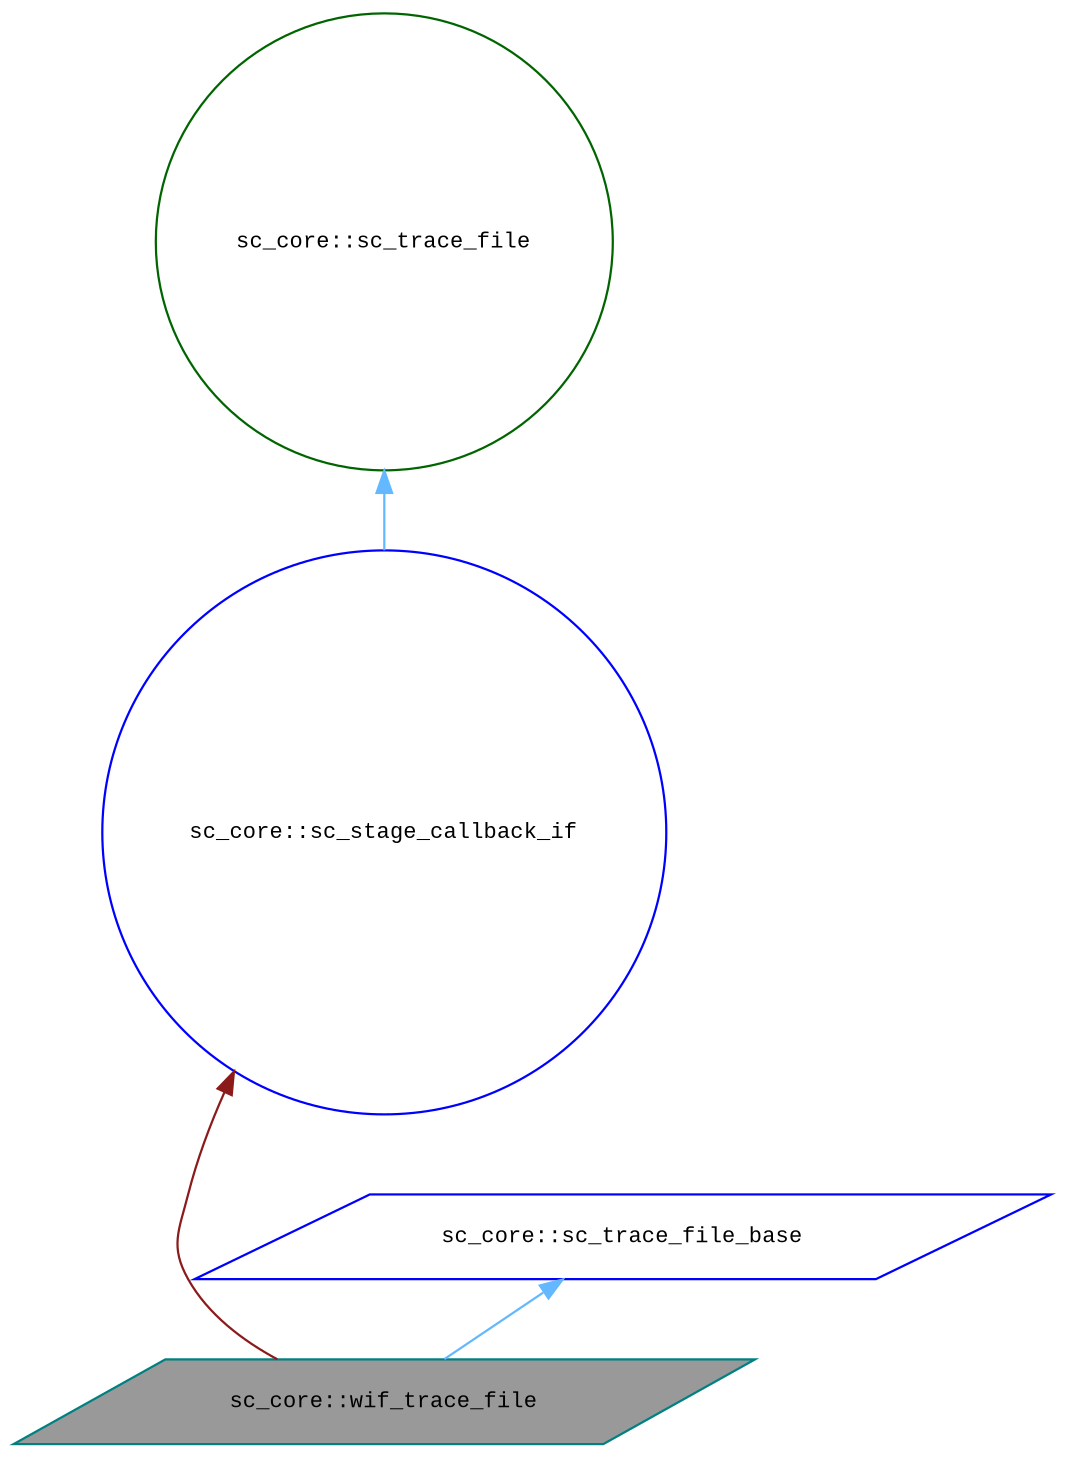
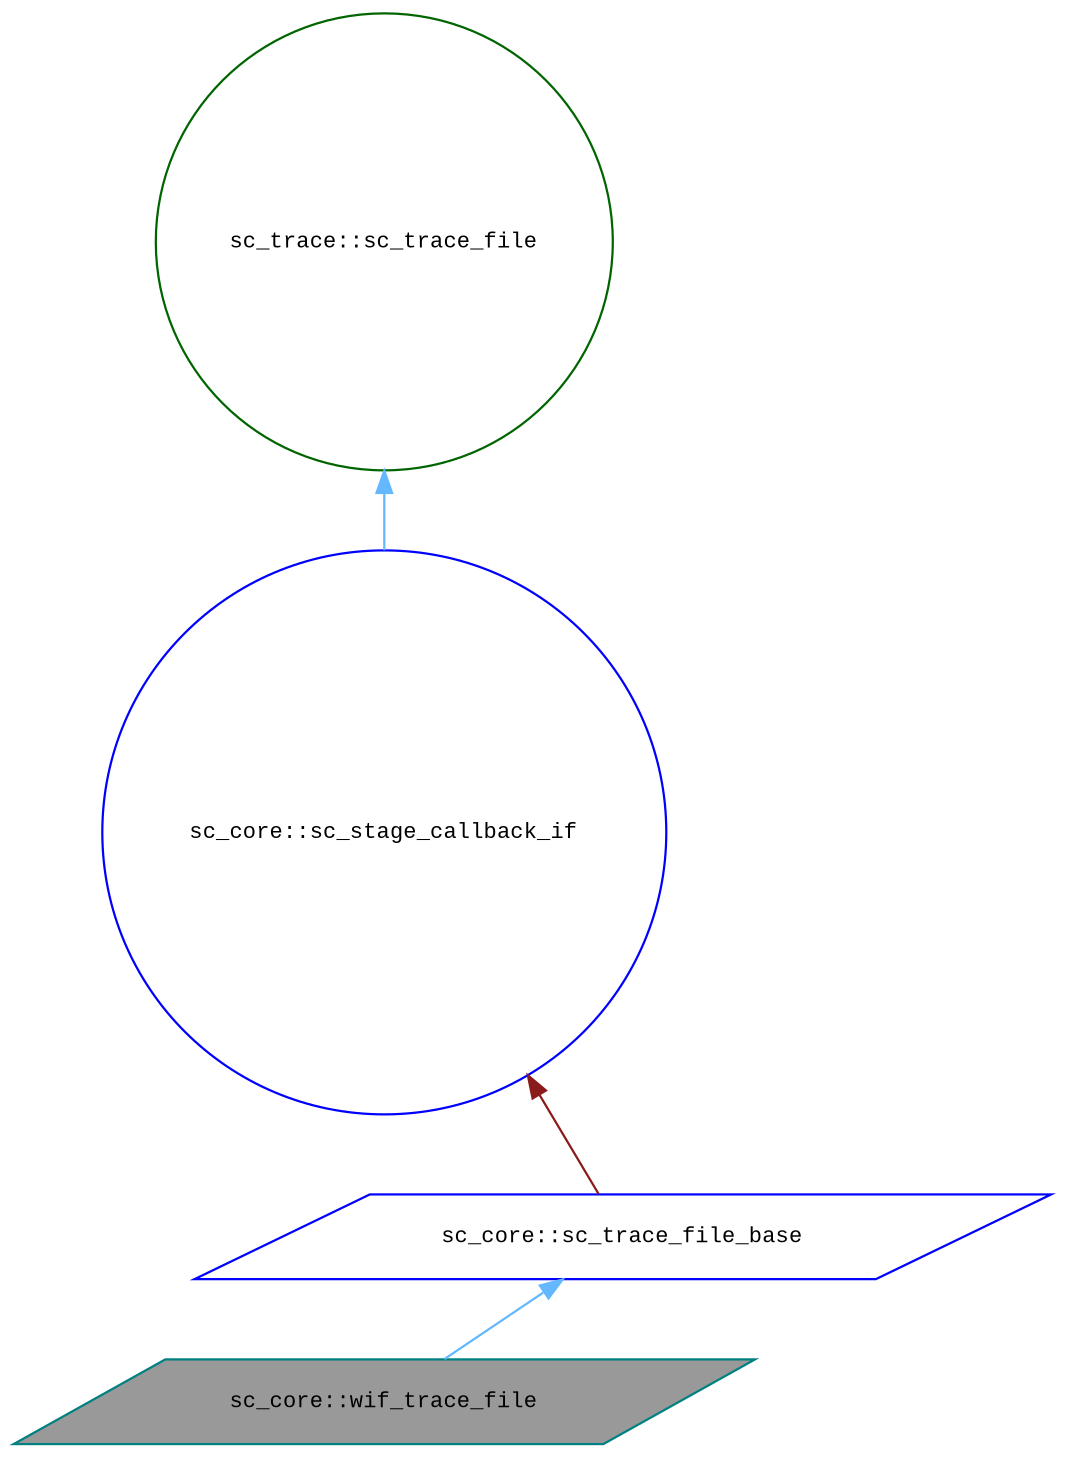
node "sc_core::sc_trace_file": label "sc_core::sc_trace_file" -> "sc_trace::sc_trace_file"
edge "sc_core::wif_trace_file" -> "sc_core::sc_stage_callback_if": now "sc_core::sc_trace_file_base" -> "sc_core::sc_stage_callback_if"
